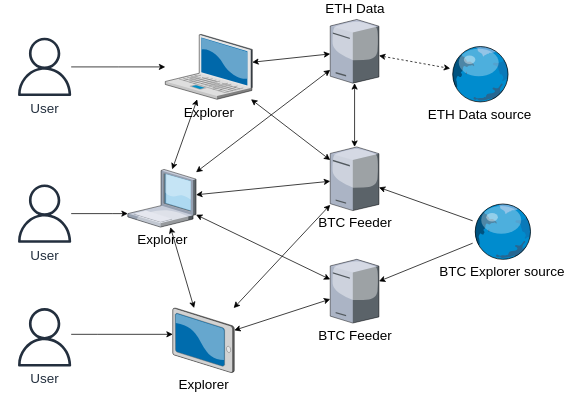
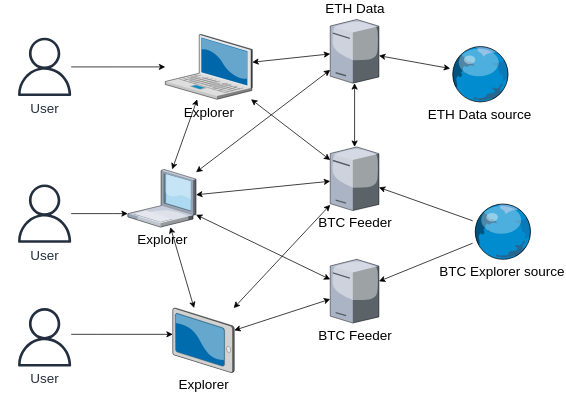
edge "ETH Data" -- "ETH Data source": style dashed -> solid
